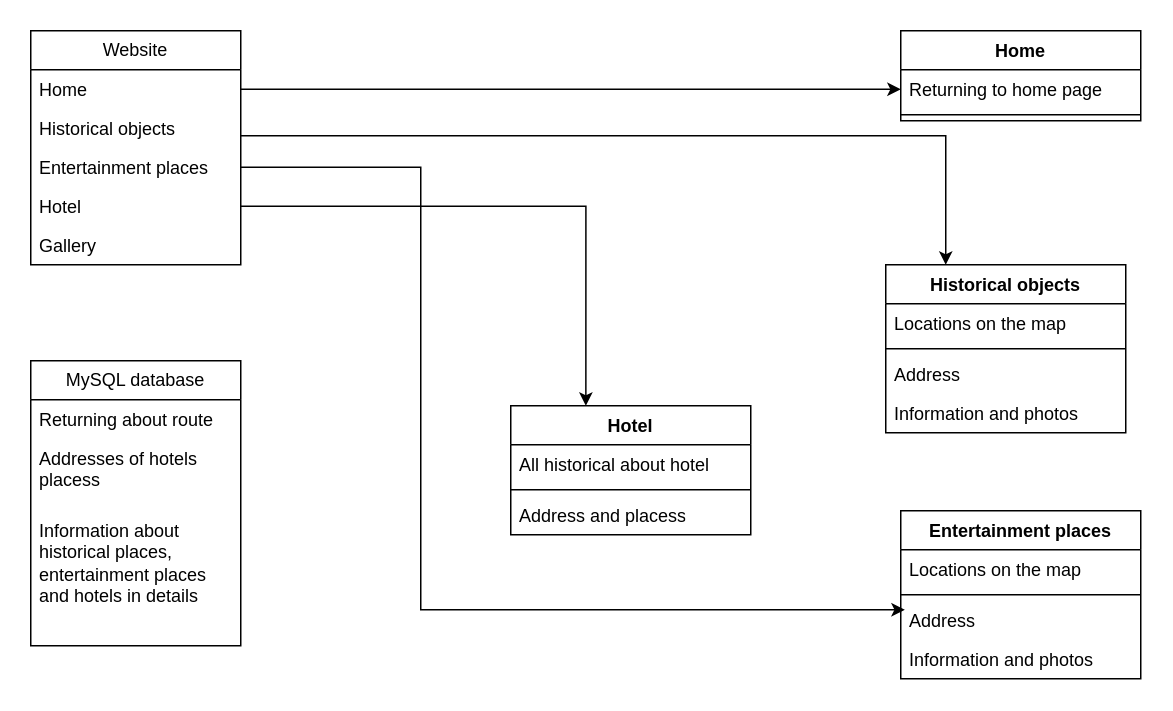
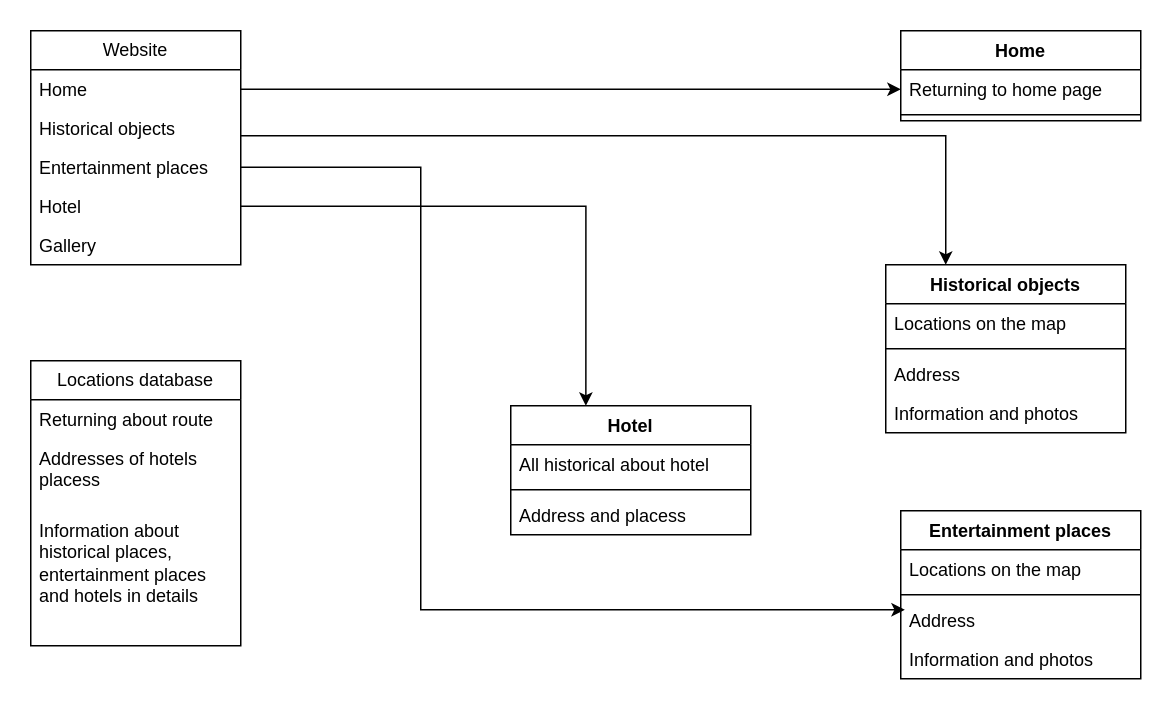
node "MySQL database": label "MySQL database" -> "Locations database"
